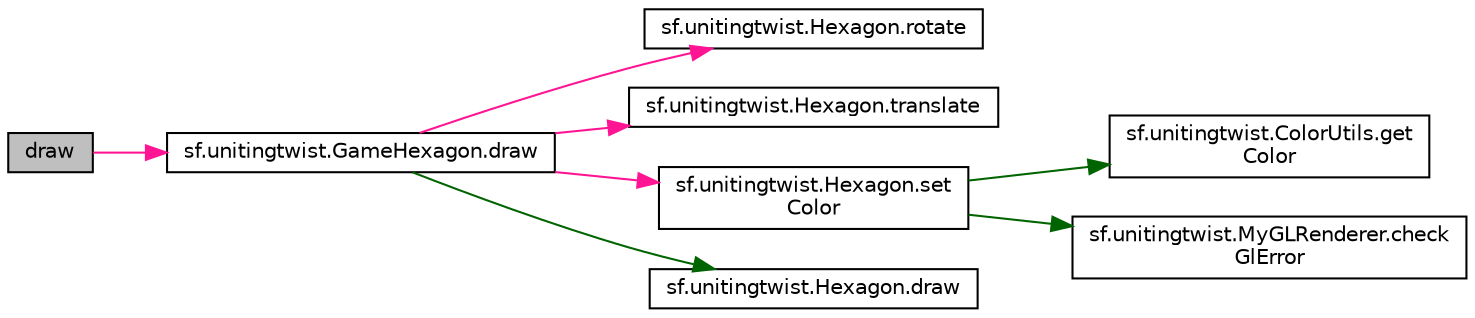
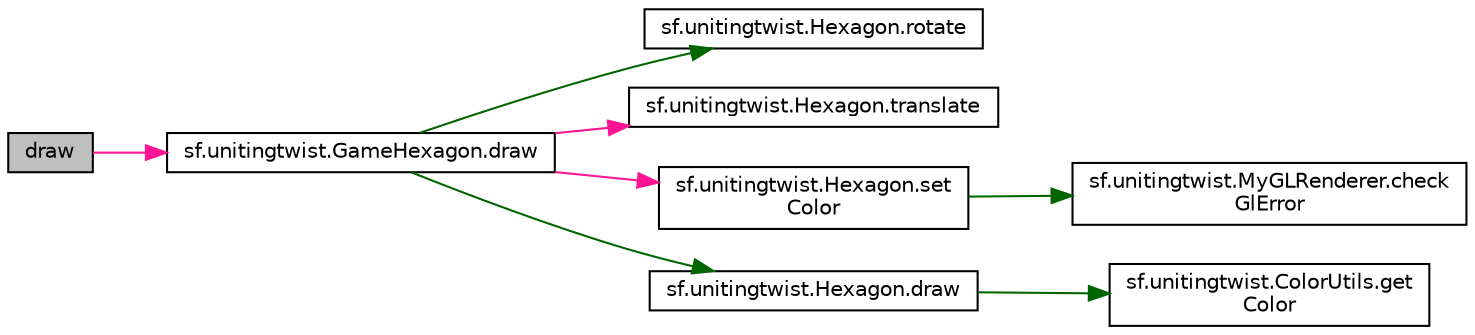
edge "sf.unitingtwist.GameHexagon.draw" -> "sf.unitingtwist.Hexagon.rotate": color deeppink -> darkgreen
edge "sf.unitingtwist.Hexagon.set Color" -> "sf.unitingtwist.ColorUtils.get Color": now "sf.unitingtwist.Hexagon.draw" -> "sf.unitingtwist.ColorUtils.get Color"
